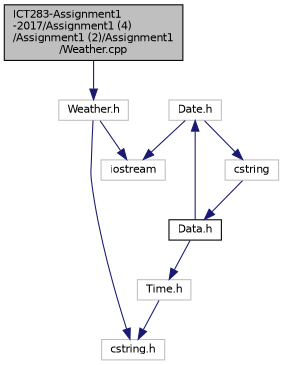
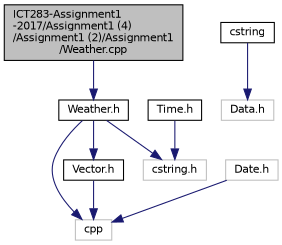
node "Weather.h": color grey75 -> black
edge "Date.h" -> "cstring": removed
node "Vector.h": added
node "iostream": label "iostream" -> "cpp"
node "cstring": color grey75 -> black
edge "Data.h" -> "Date.h": removed
node "Data.h": color black -> grey75
edge "Data.h" -> "Time.h": removed
node "Time.h": color grey75 -> black
